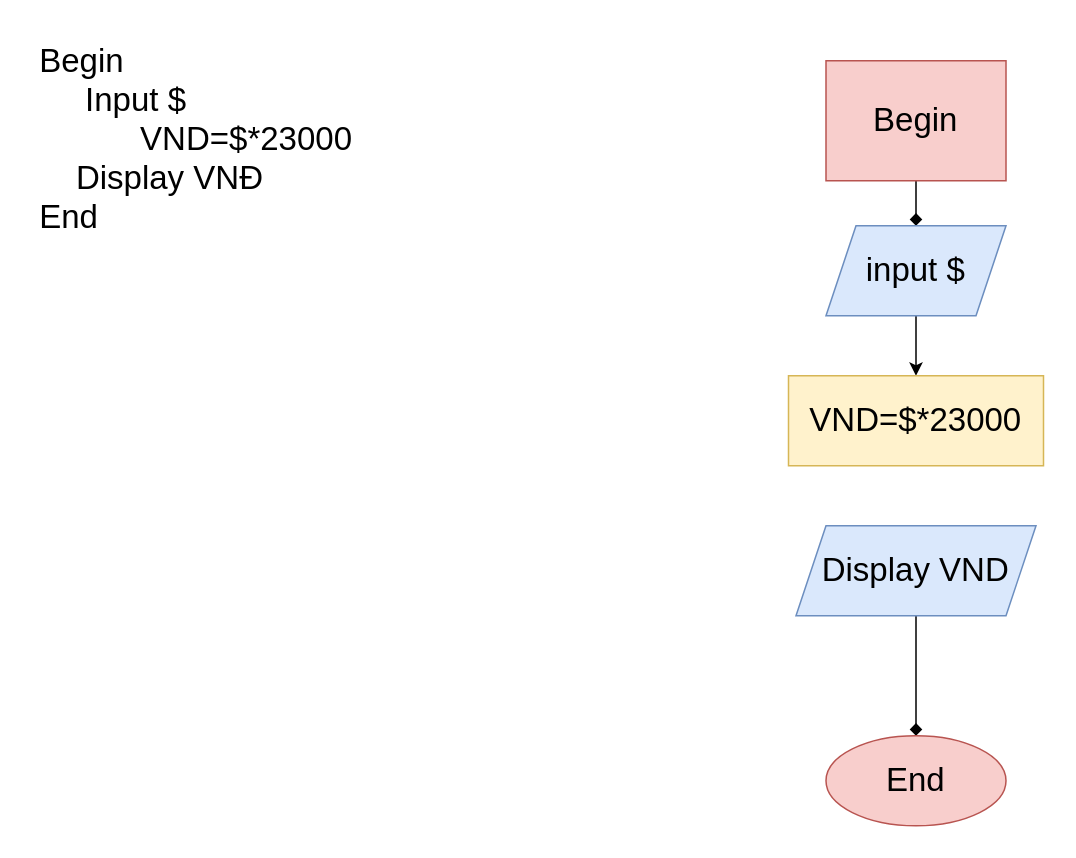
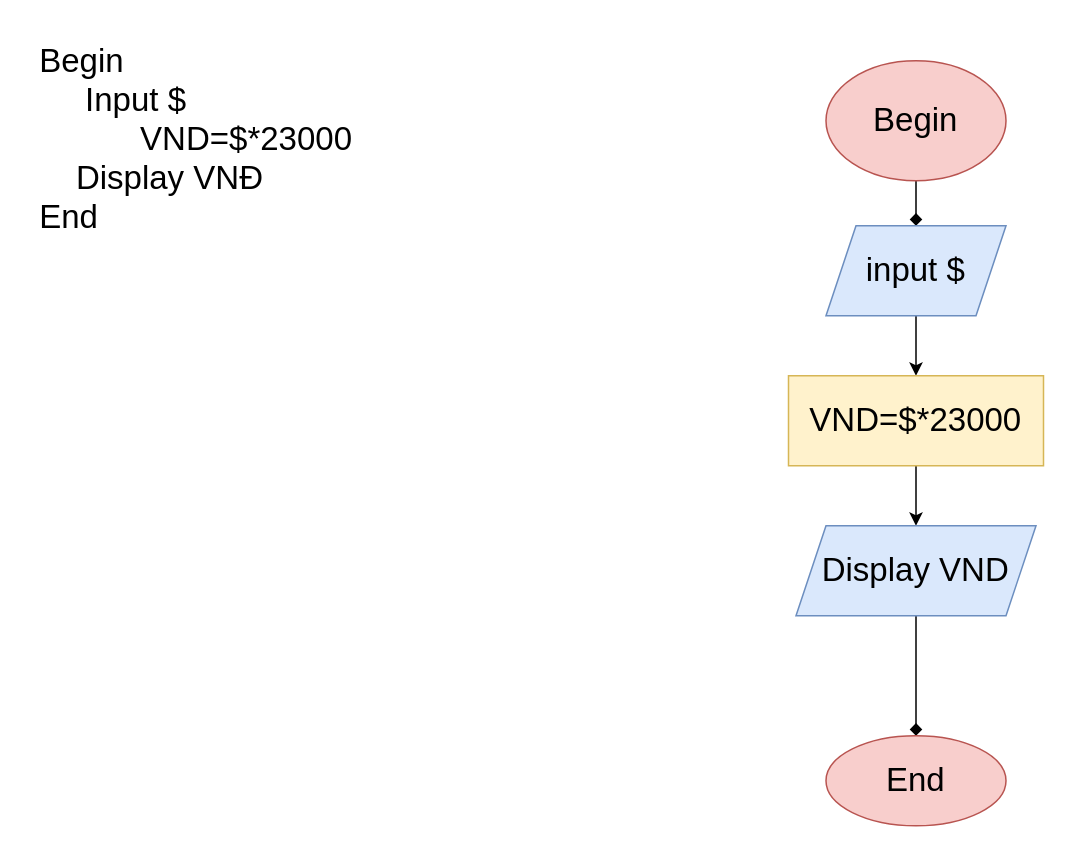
node "Begin": shape rectangle -> ellipse
edge "VND=$*23000" -> "Display VND": added
